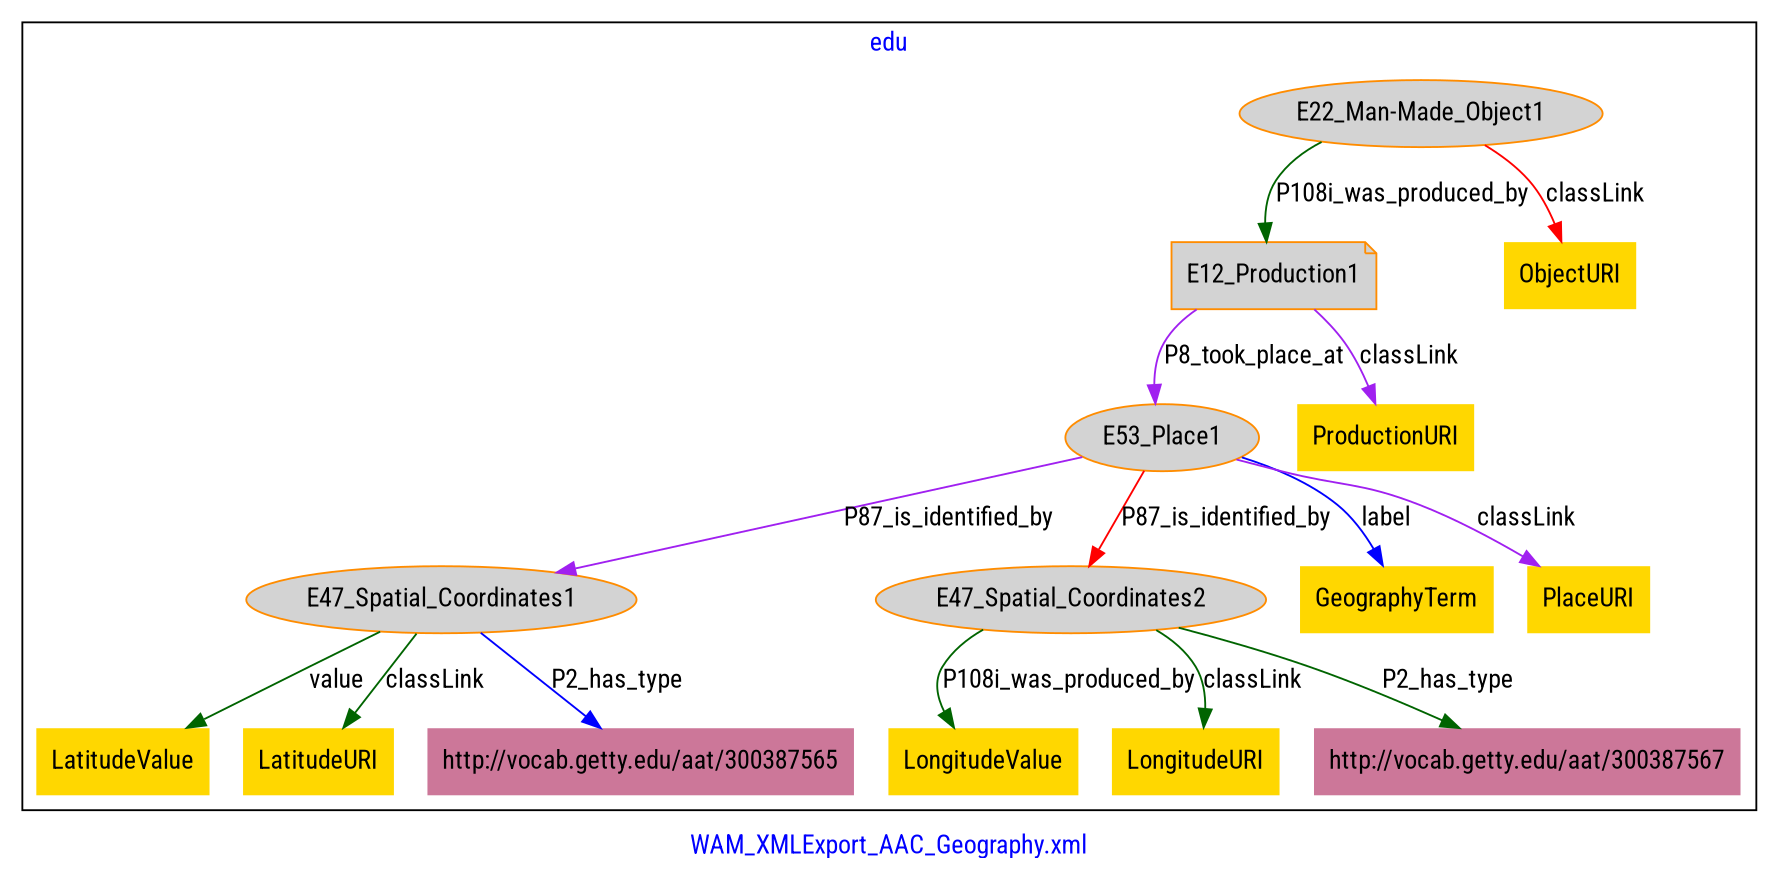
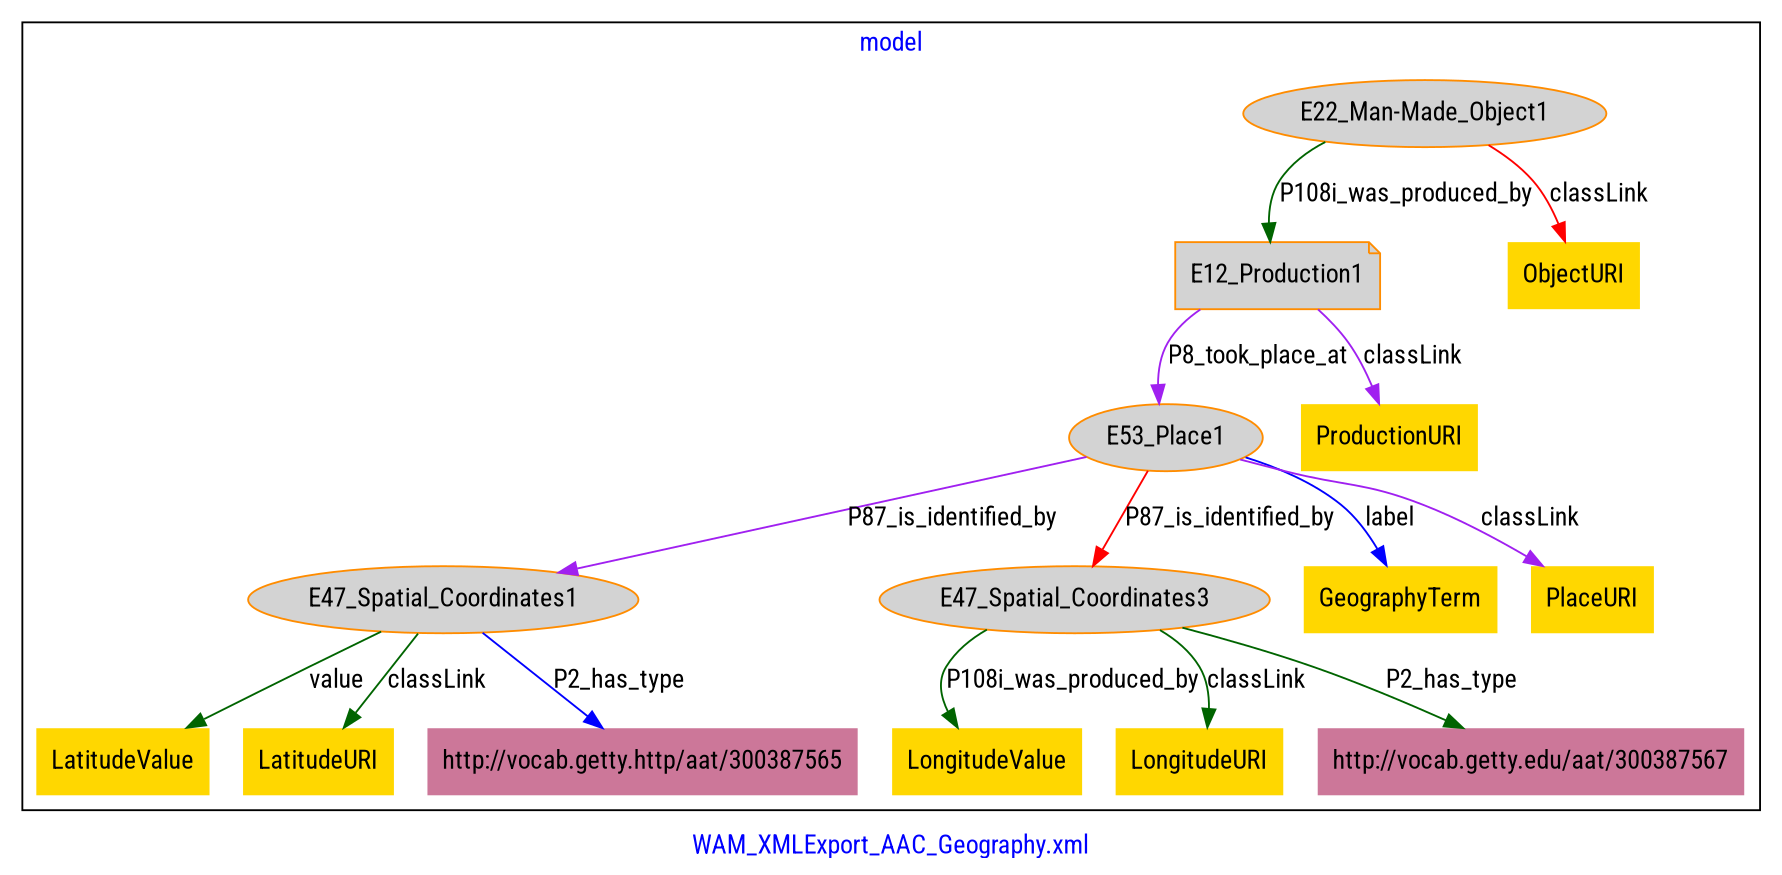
cluster "edu": label "edu" -> "model"
node "E47_Spatial_Coordinates2": label "E47_Spatial_Coordinates2" -> "E47_Spatial_Coordinates3"
node "http://vocab.getty.edu/aat/300387565": label "http://vocab.getty.edu/aat/300387565" -> "http://vocab.getty.http/aat/300387565"
